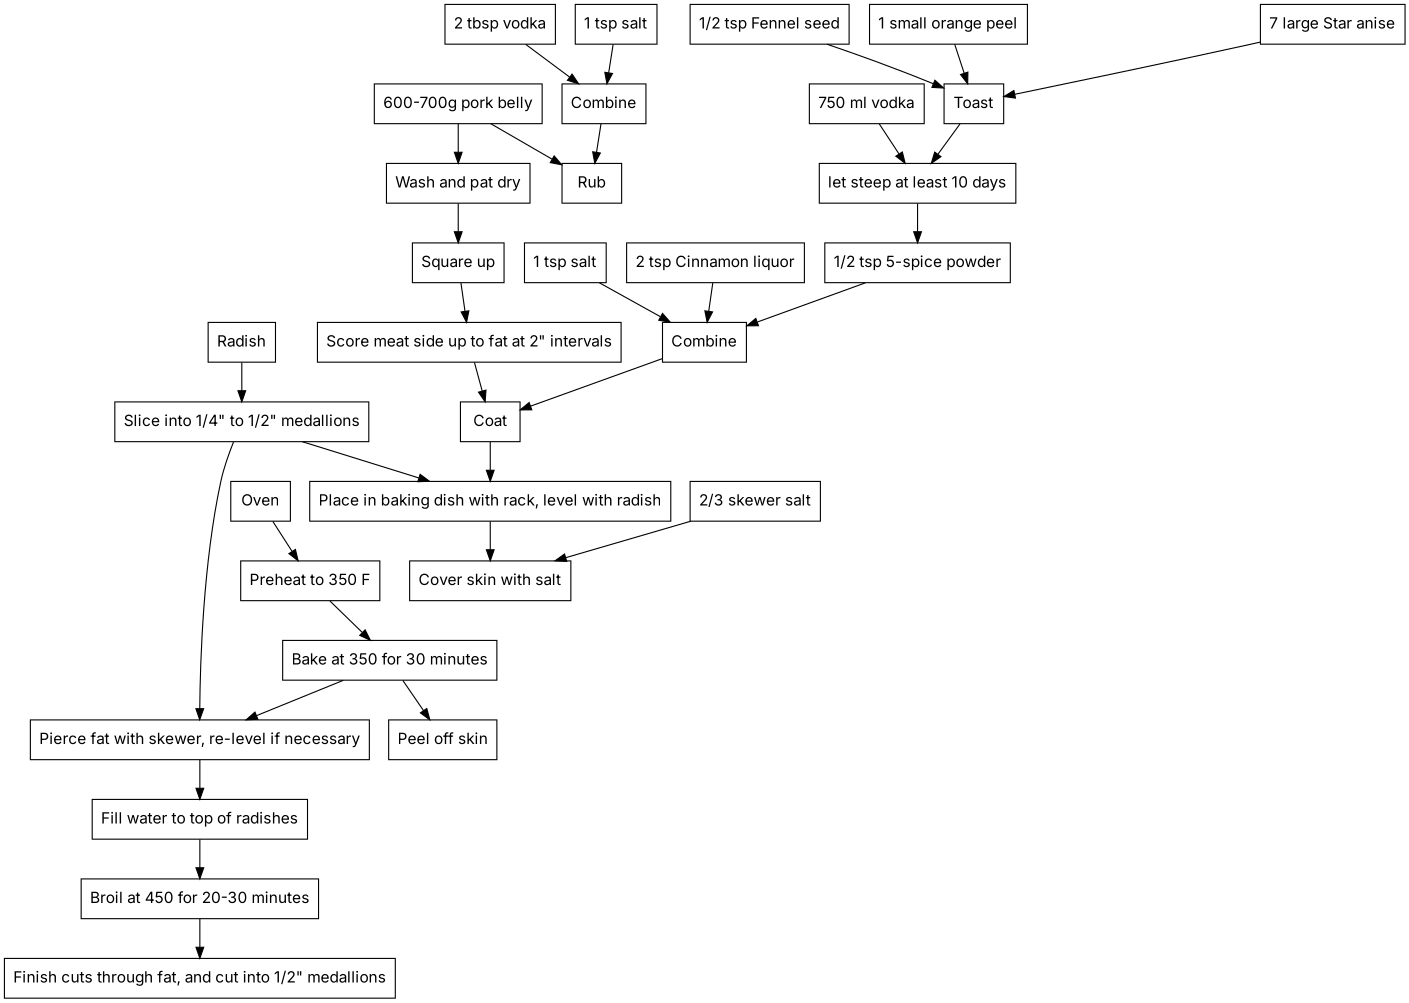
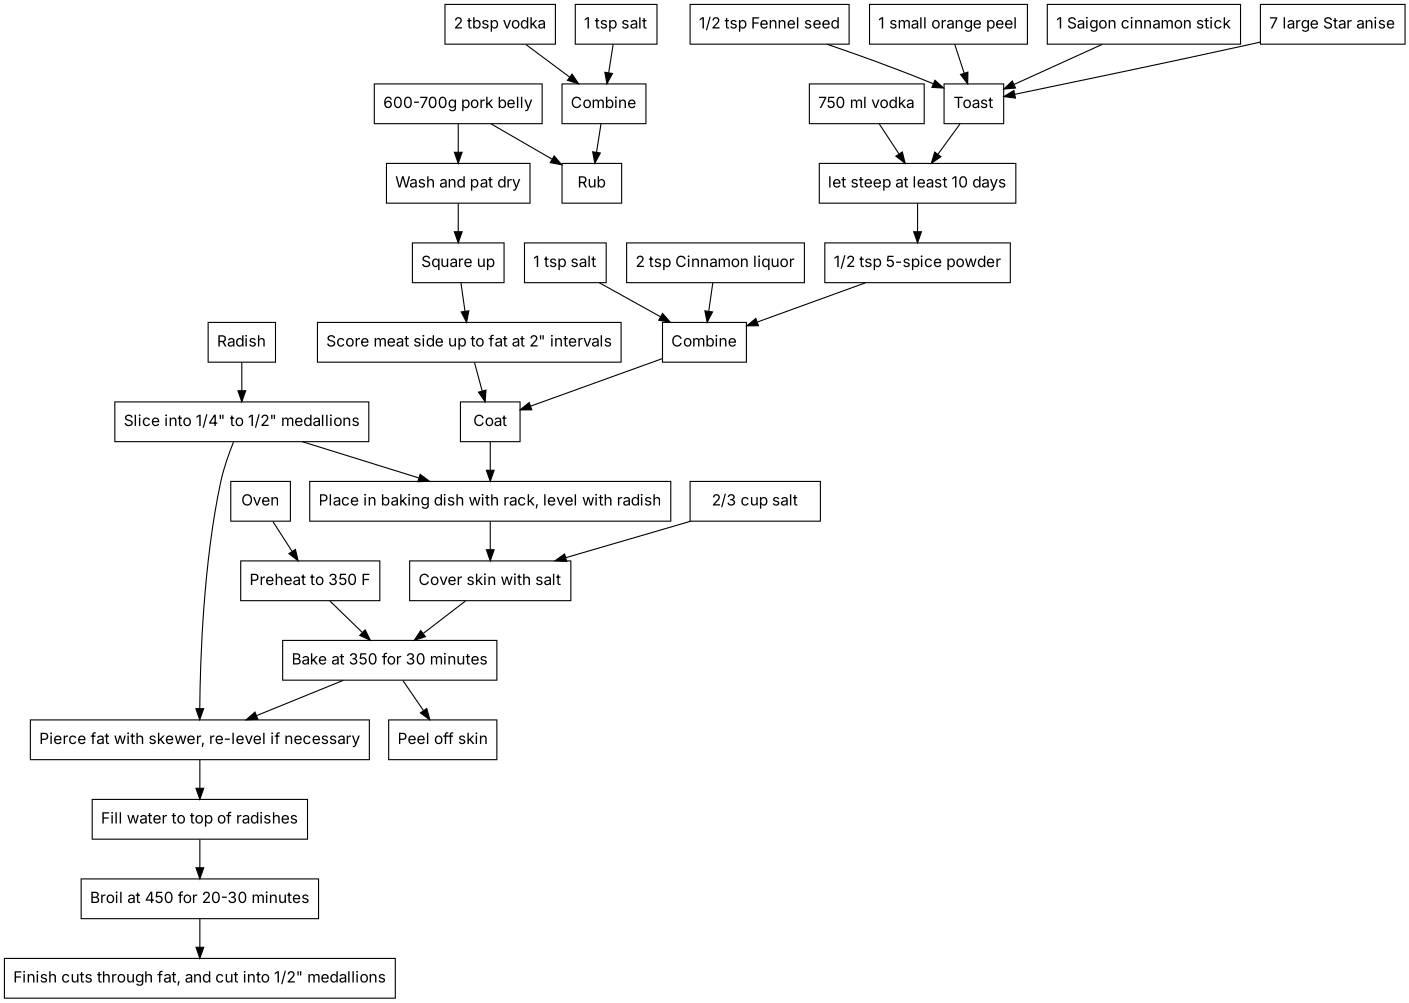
node "1 Saigon cinnamon stick": added
node "2/3 skewer salt": label "2/3 skewer salt" -> "2/3 cup salt"
edge "Cover skin with salt" -> "Bake at 350 for 30 minutes": added
